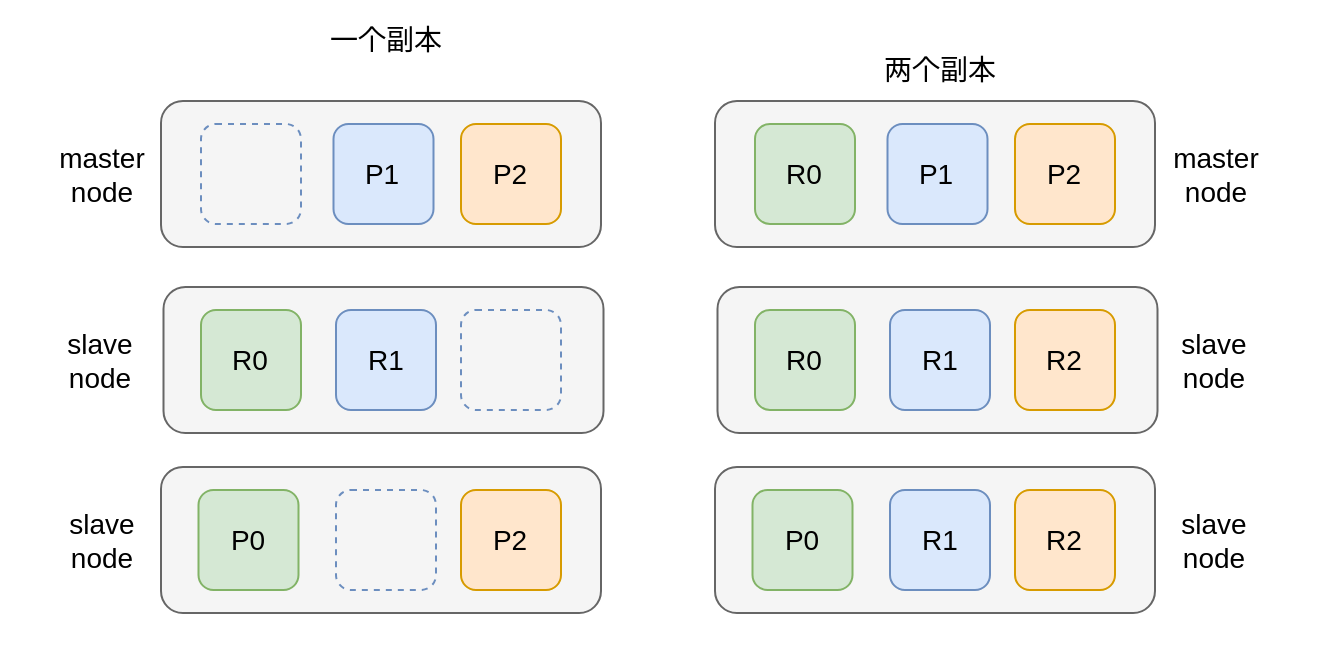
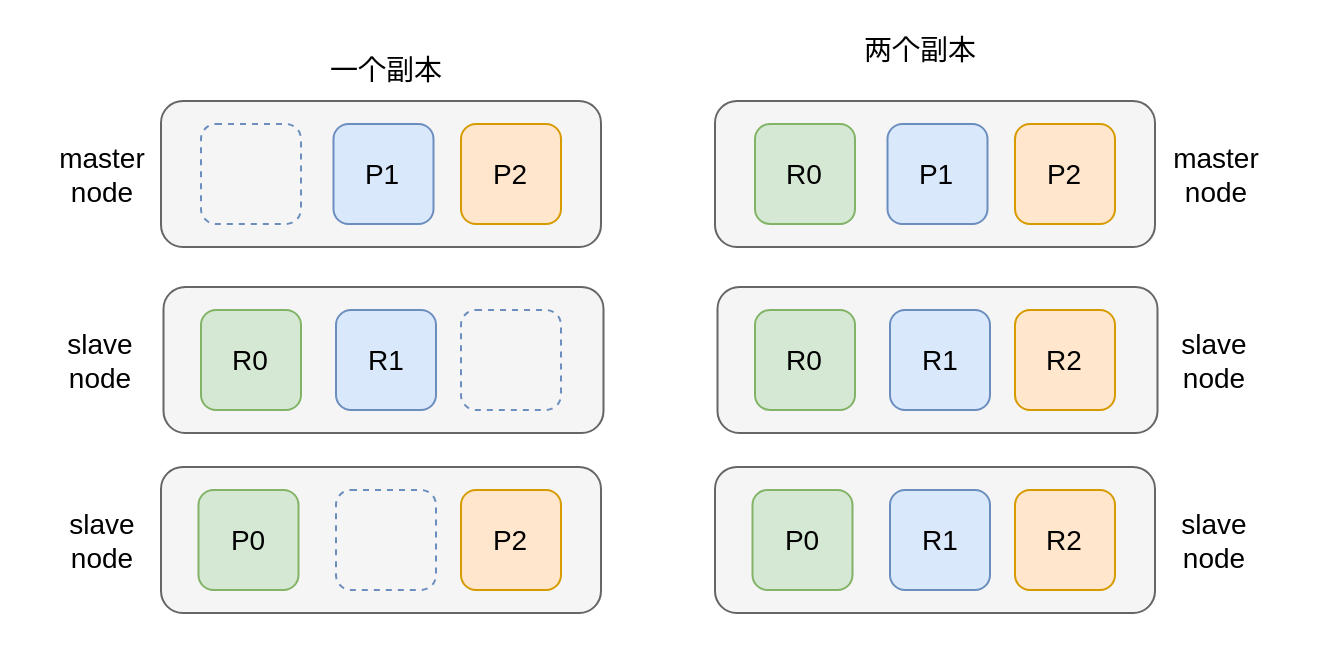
node "一个副本": moved (386, 41) -> (386, 71)
node "两个副本": moved (940, 71) -> (920, 51)
